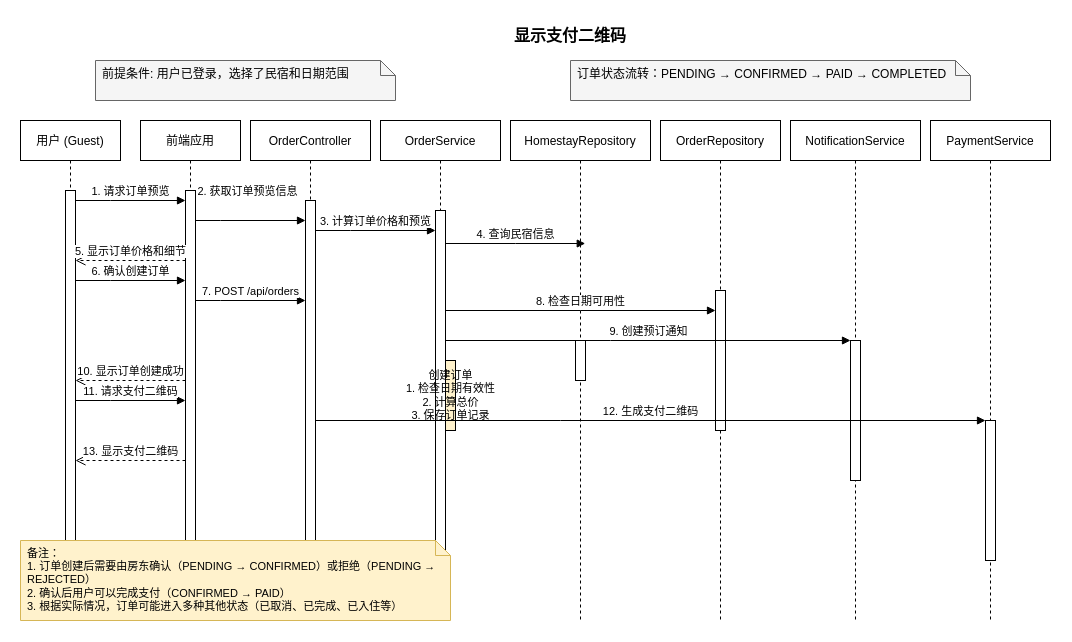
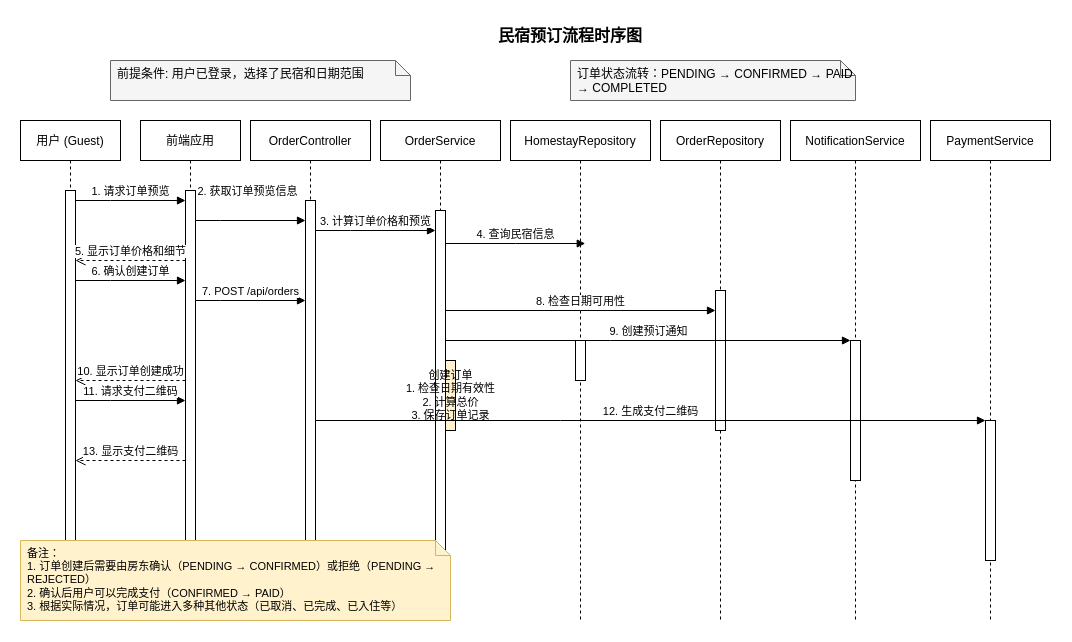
node "显示支付二维码": label "显示支付二维码" -> "民宿预订流程时序图"
node "前提条件: 用户已登录，选择了民宿和日期范围": moved (246, 81) -> (261, 81)
node "订单状态流转：PENDING → CONFIRMED → PAID → COMPLETED": size 400x40 -> 285x40
